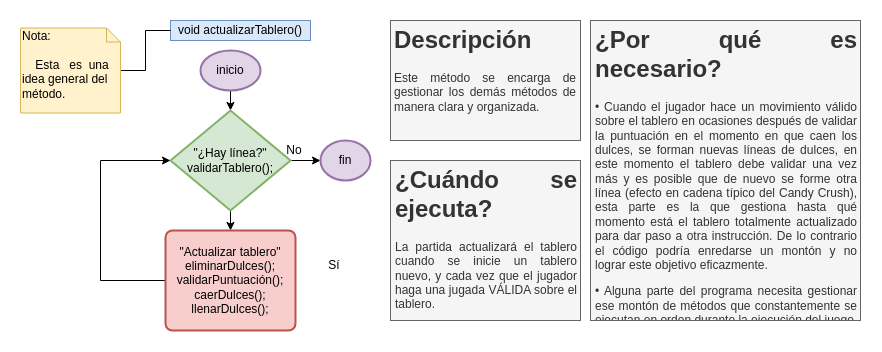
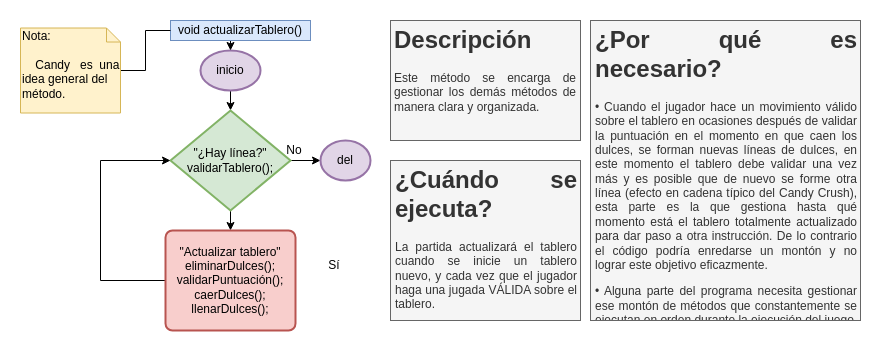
edge "void actualizarTablero()" -> "inicio": added
node "Nota: Esta es una idea general del método.": label "Nota: Esta es una idea general del método." -> "Nota: Candy es una idea general del método."
node "fin": label "fin" -> "del"
